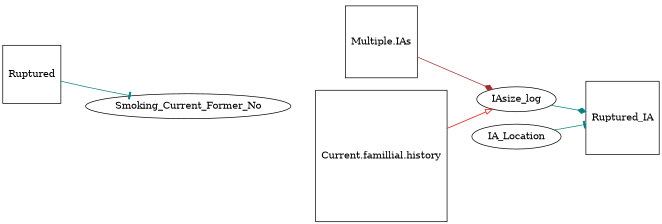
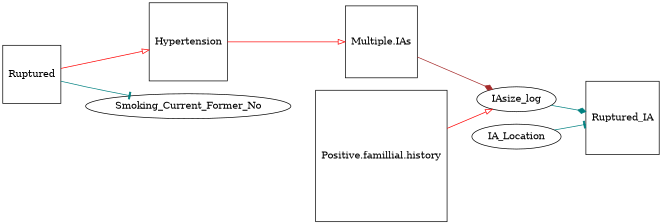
node "Hypertension": added
node "Current.famillial.history": label "Current.famillial.history" -> "Positive.famillial.history"
